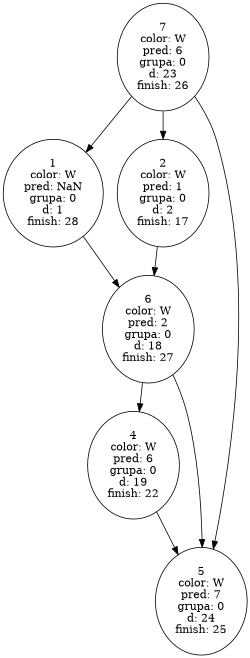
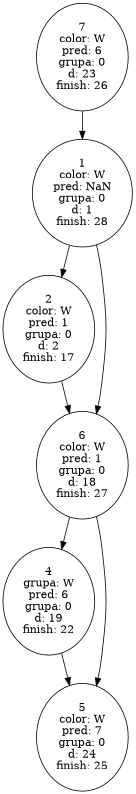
edge "7 color: W pred: 6 grupa: 0 d: 23 finish: 26" -> "2 color: W pred: 1 grupa: 0 d: 2 finish: 17": now "1 color: W pred: NaN grupa: 0 d: 1 finish: 28" -> "2 color: W pred: 1 grupa: 0 d: 2 finish: 17"
edge "7 color: W pred: 6 grupa: 0 d: 23 finish: 26" -> "5 color: W pred: 7 grupa: 0 d: 24 finish: 25": removed
node "6 color: W pred: 2 grupa: 0 d: 18 finish: 27": label "6 color: W pred: 2 grupa: 0 d: 18 finish: 27" -> "6 color: W pred: 1 grupa: 0 d: 18 finish: 27"
node "4 color: W pred: 6 grupa: 0 d: 19 finish: 22": label "4 color: W pred: 6 grupa: 0 d: 19 finish: 22" -> "4 grupa: W pred: 6 grupa: 0 d: 19 finish: 22"
